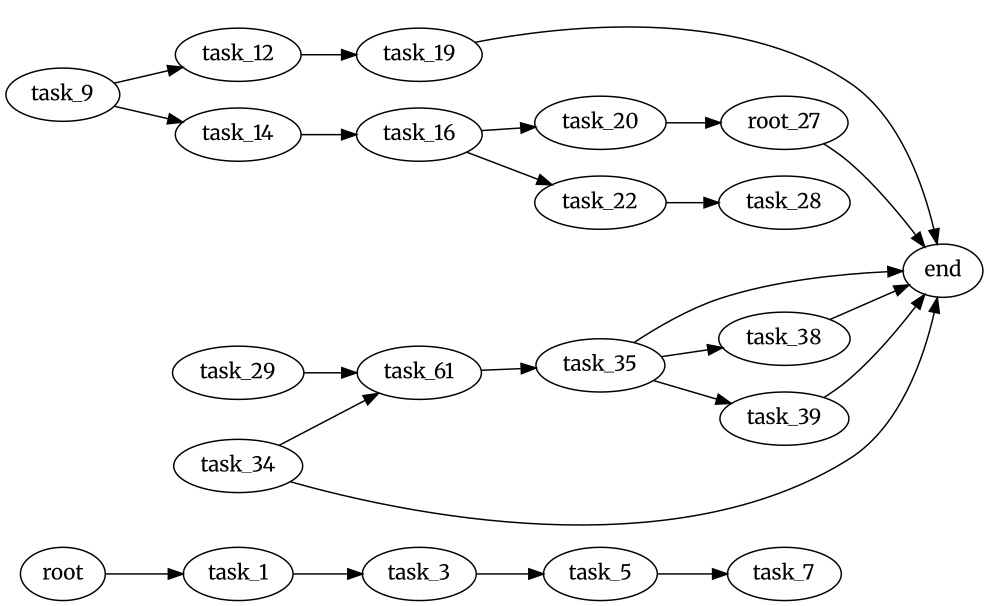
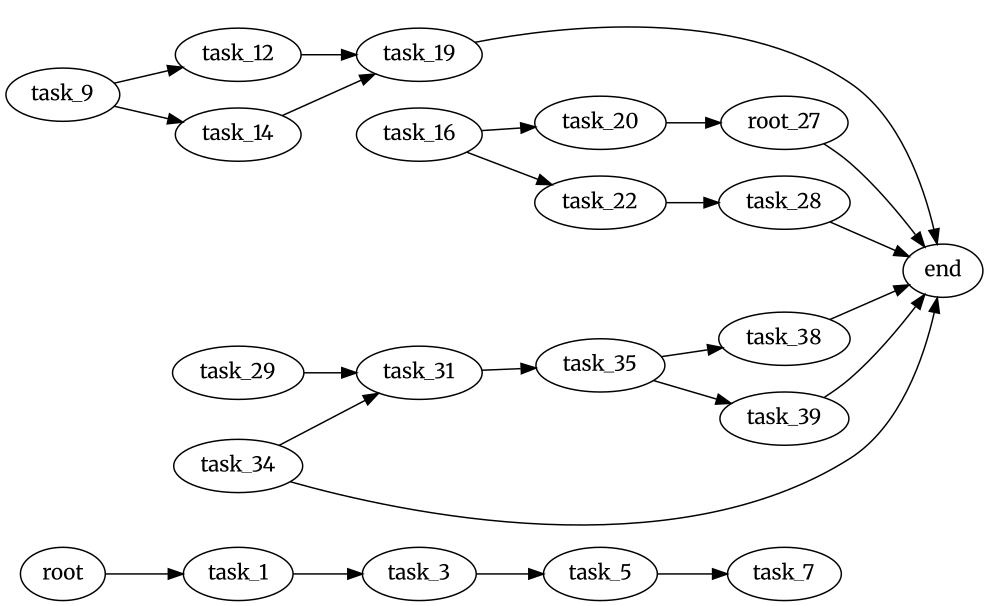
edge "task_14" -> "task_16": now "task_14" -> "task_19"
edge "task_35" -> "end": now "task_28" -> "end"
node "task_61": label "task_61" -> "task_31"
